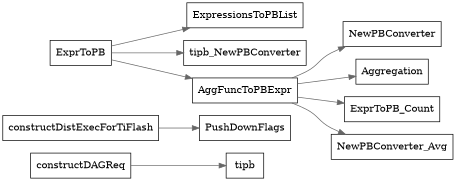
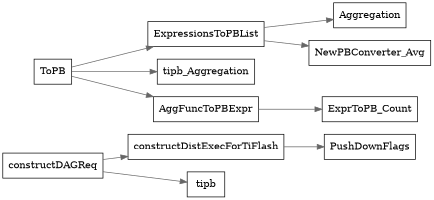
node "NewPBConverter": removed
node "ExprToPB": label "ExprToPB" -> "ToPB"
node "tipb_NewPBConverter": label "tipb_NewPBConverter" -> "tipb_Aggregation"
edge "AggFuncToPBExpr" -> "Aggregation": now "ExpressionsToPBList" -> "Aggregation"
edge "AggFuncToPBExpr" -> "NewPBConverter_Avg": now "ExpressionsToPBList" -> "NewPBConverter_Avg"
edge "constructDAGReq" -> "constructDistExecForTiFlash": added
